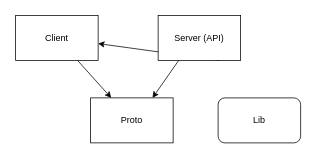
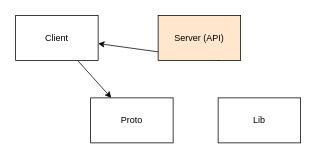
node "Server (API)": fillcolor #ffffff -> #ffe6cc
edge "Server (API)" -> "Proto": removed
node "Lib": shape rounded rectangle -> rectangle
